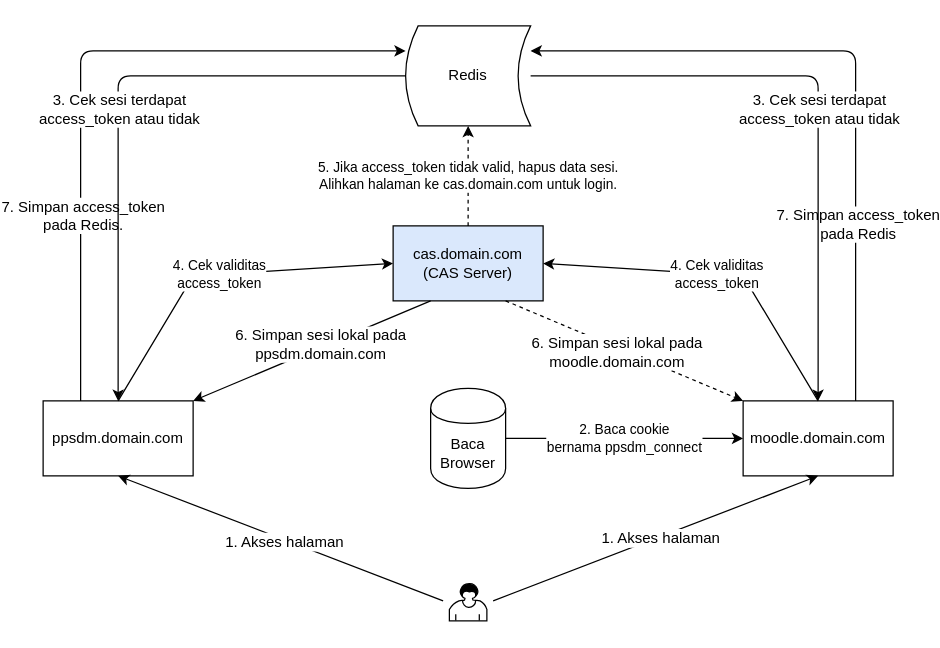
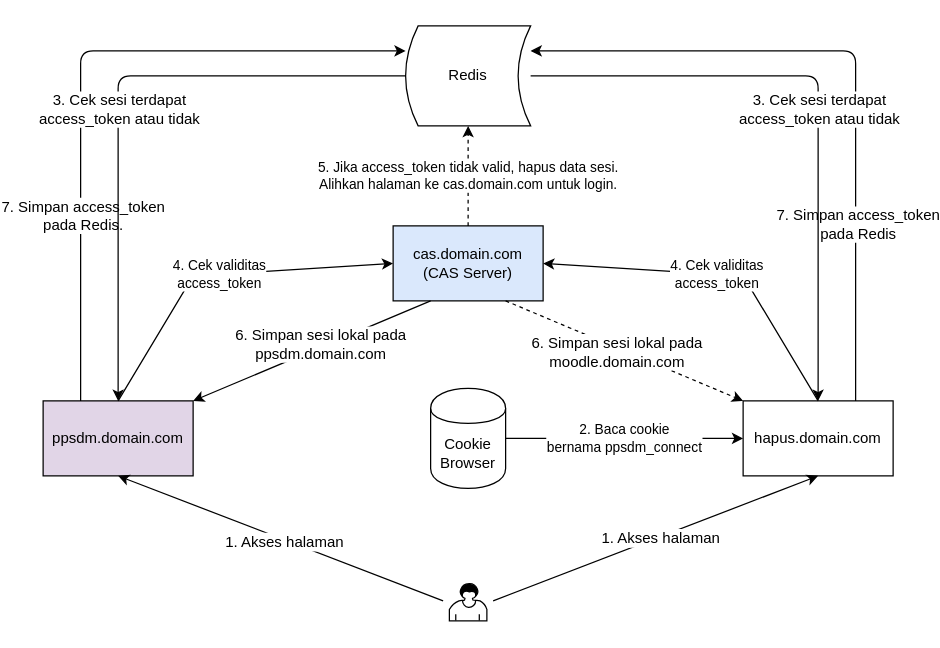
node "ppsdm.domain.com": fillcolor #ffffff -> #e1d5e7
node "moodle.domain.com": label "moodle.domain.com" -> "hapus.domain.com"
node "Baca Browser": label "Baca Browser" -> "Cookie Browser"
